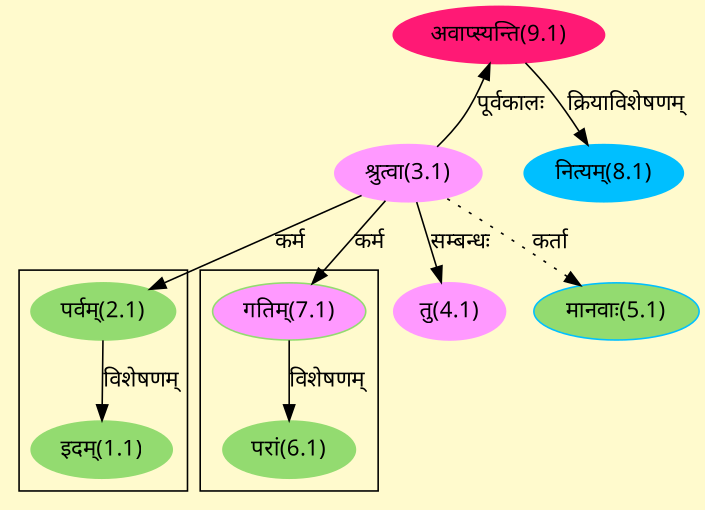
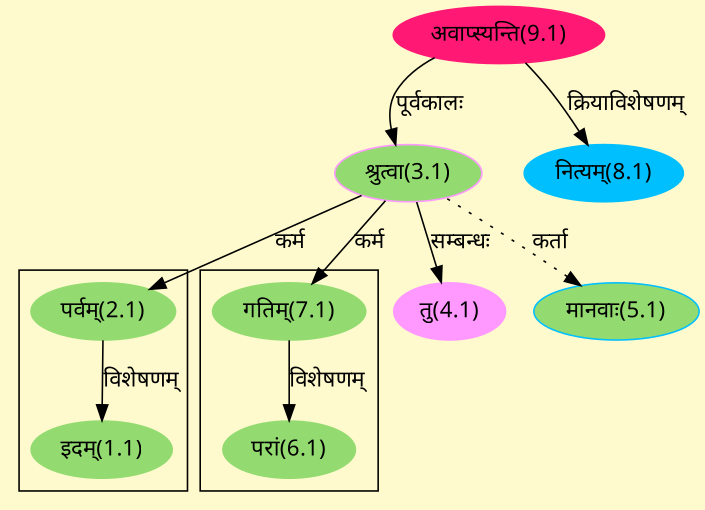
edge "श्रुत्वा(3.1)" -> "अवाप्स्यन्ति(9.1)": reversed
node "श्रुत्वा(3.1)": fillcolor #ff99ff -> #93db70
node "गतिम्(7.1)": fillcolor #ff99ff -> #93db70
